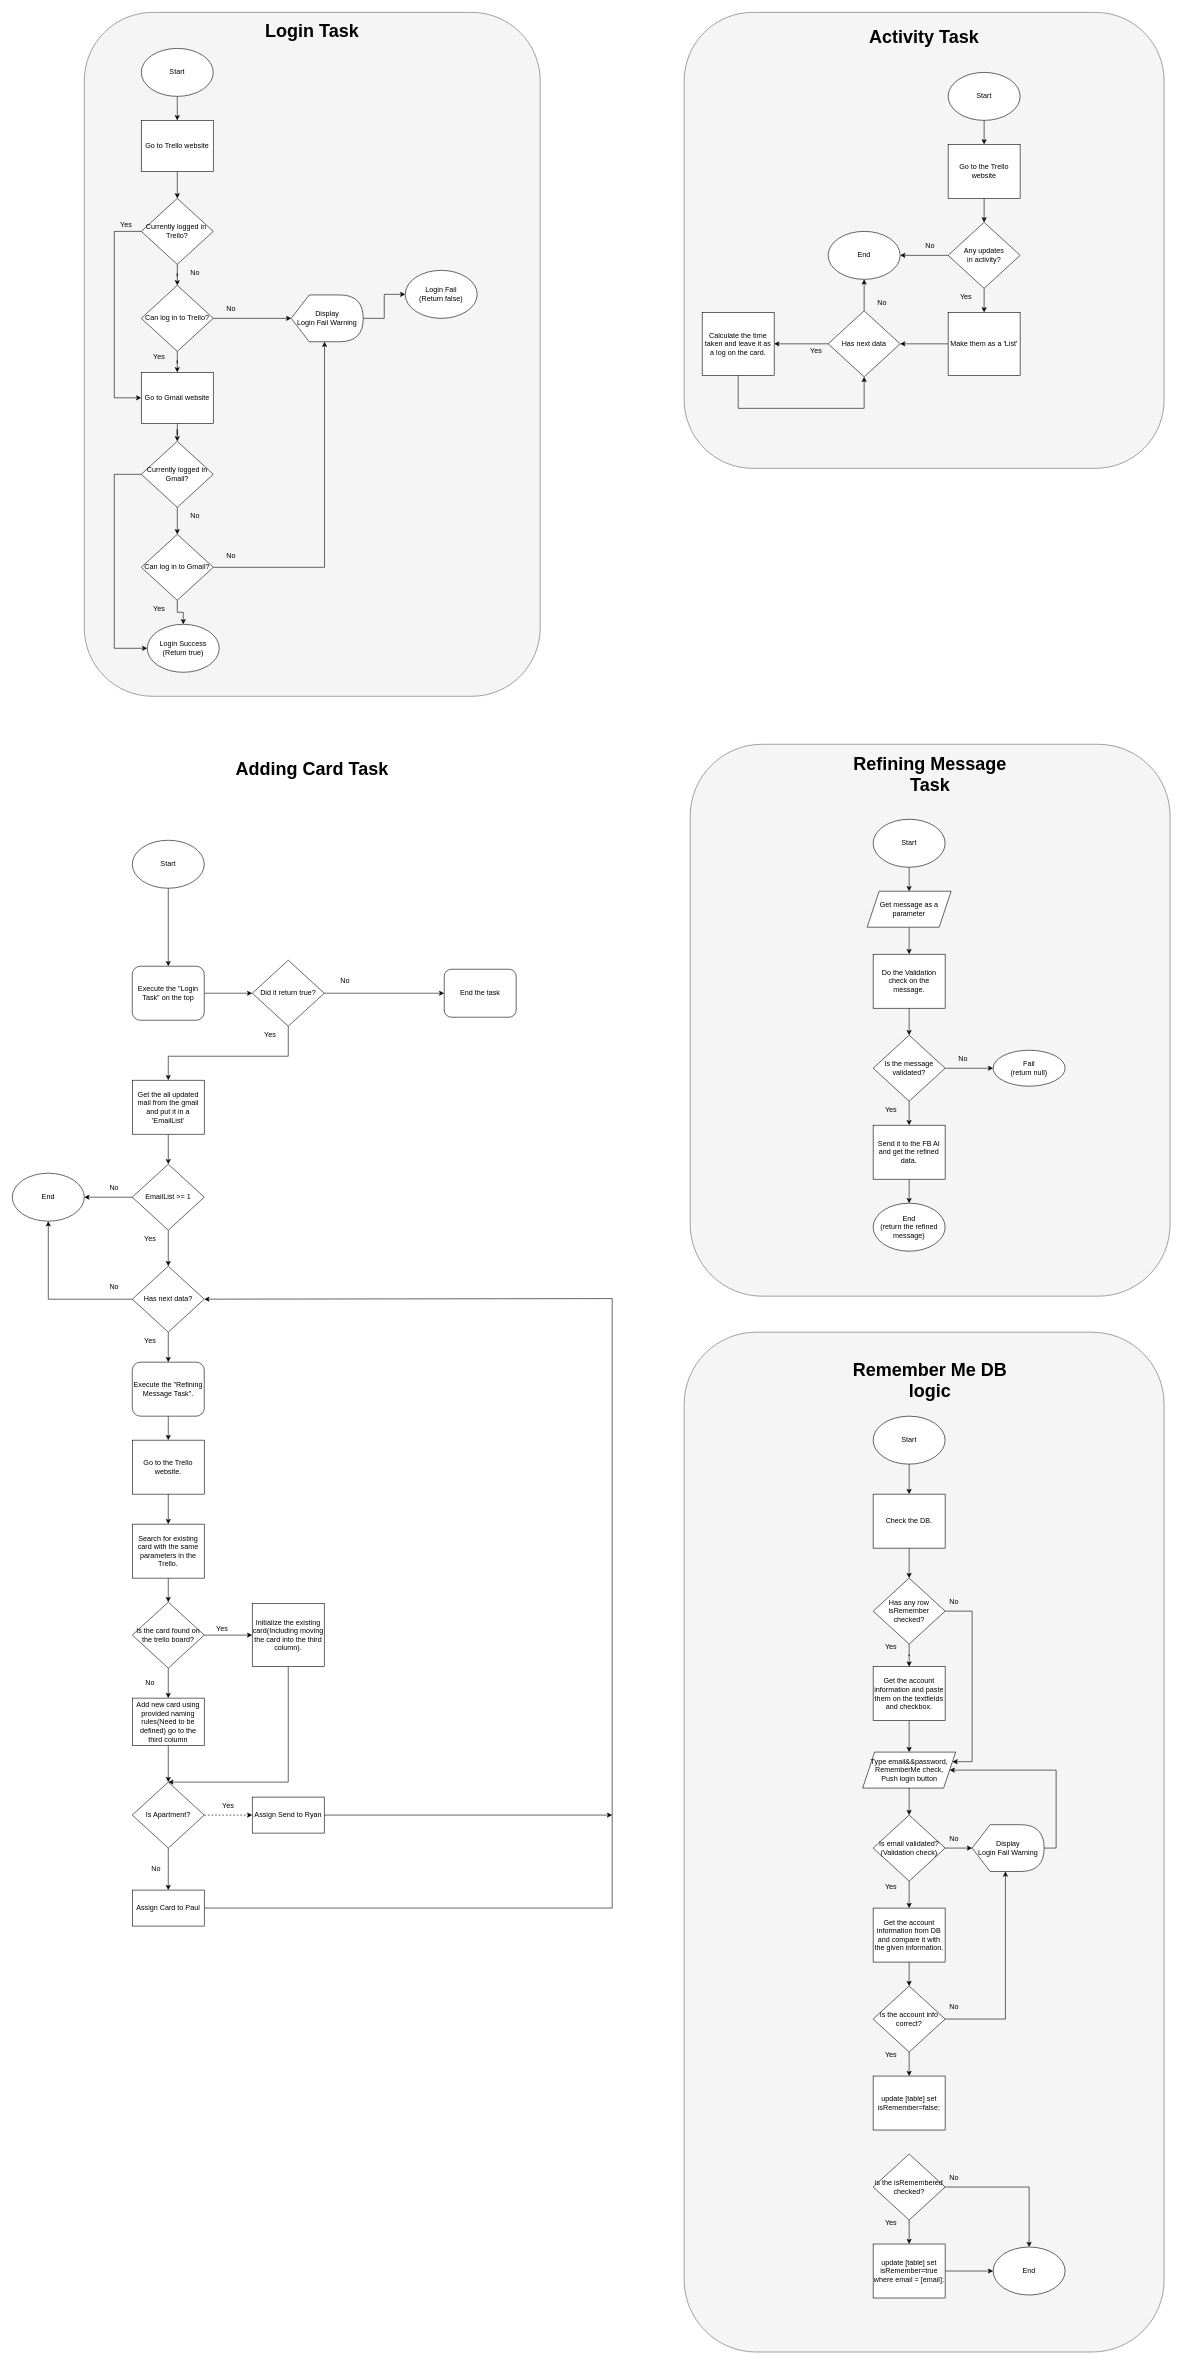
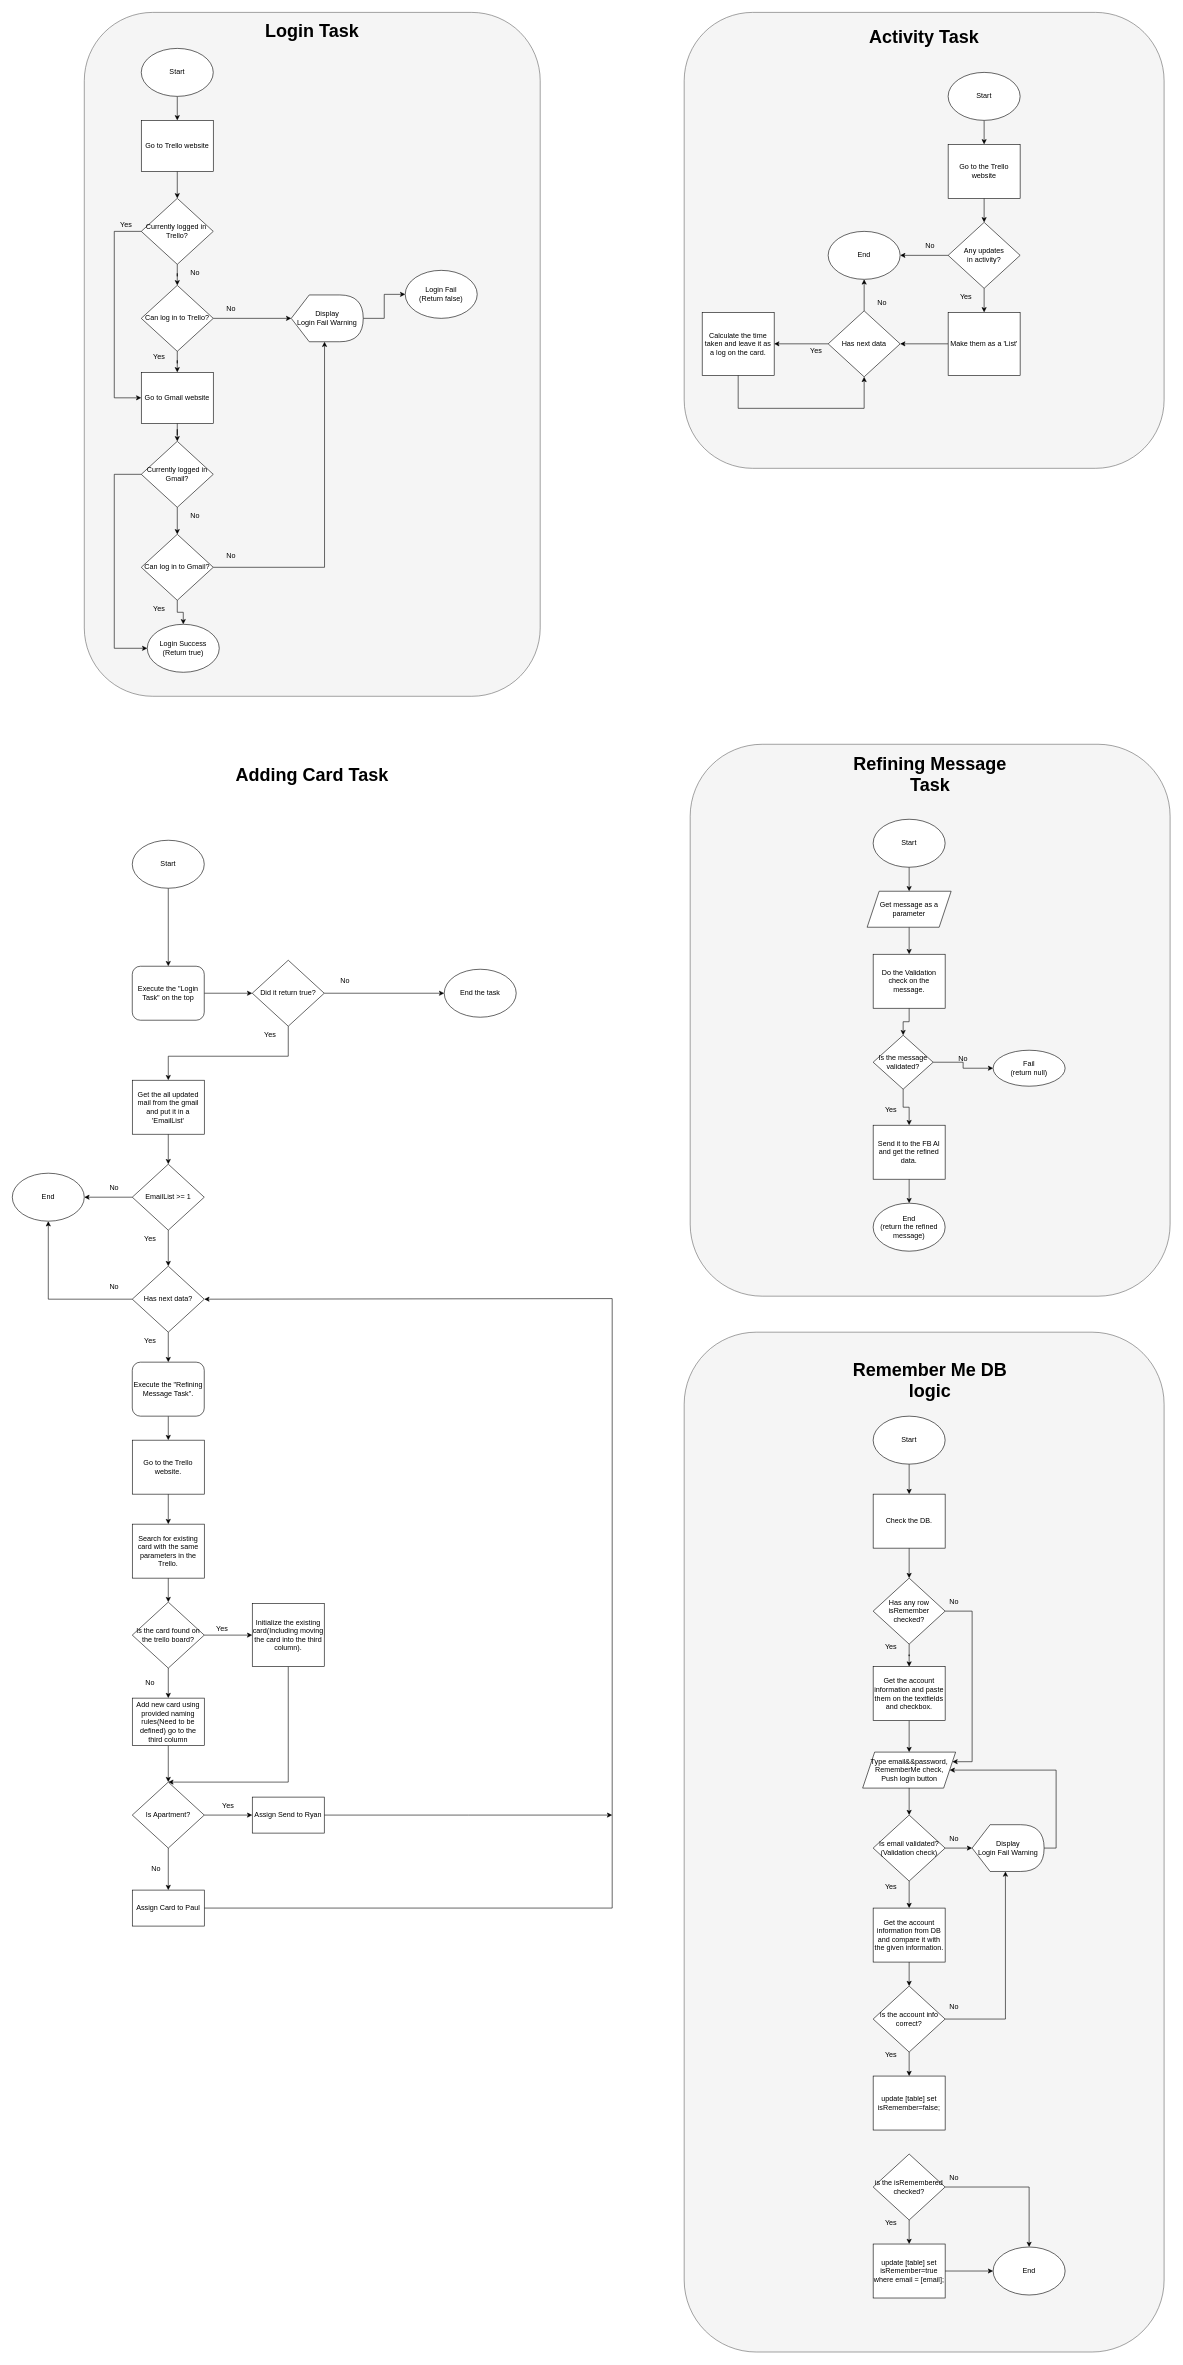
node "Adding Card Task": moved (312, 768) -> (312, 774)
node "End the task": shape rounded rectangle -> ellipse
node "Is the message validated?": size 72x66 -> 60x54
edge "Is Apartment?" -> "Assign Send to Ryan": style dashed -> solid
